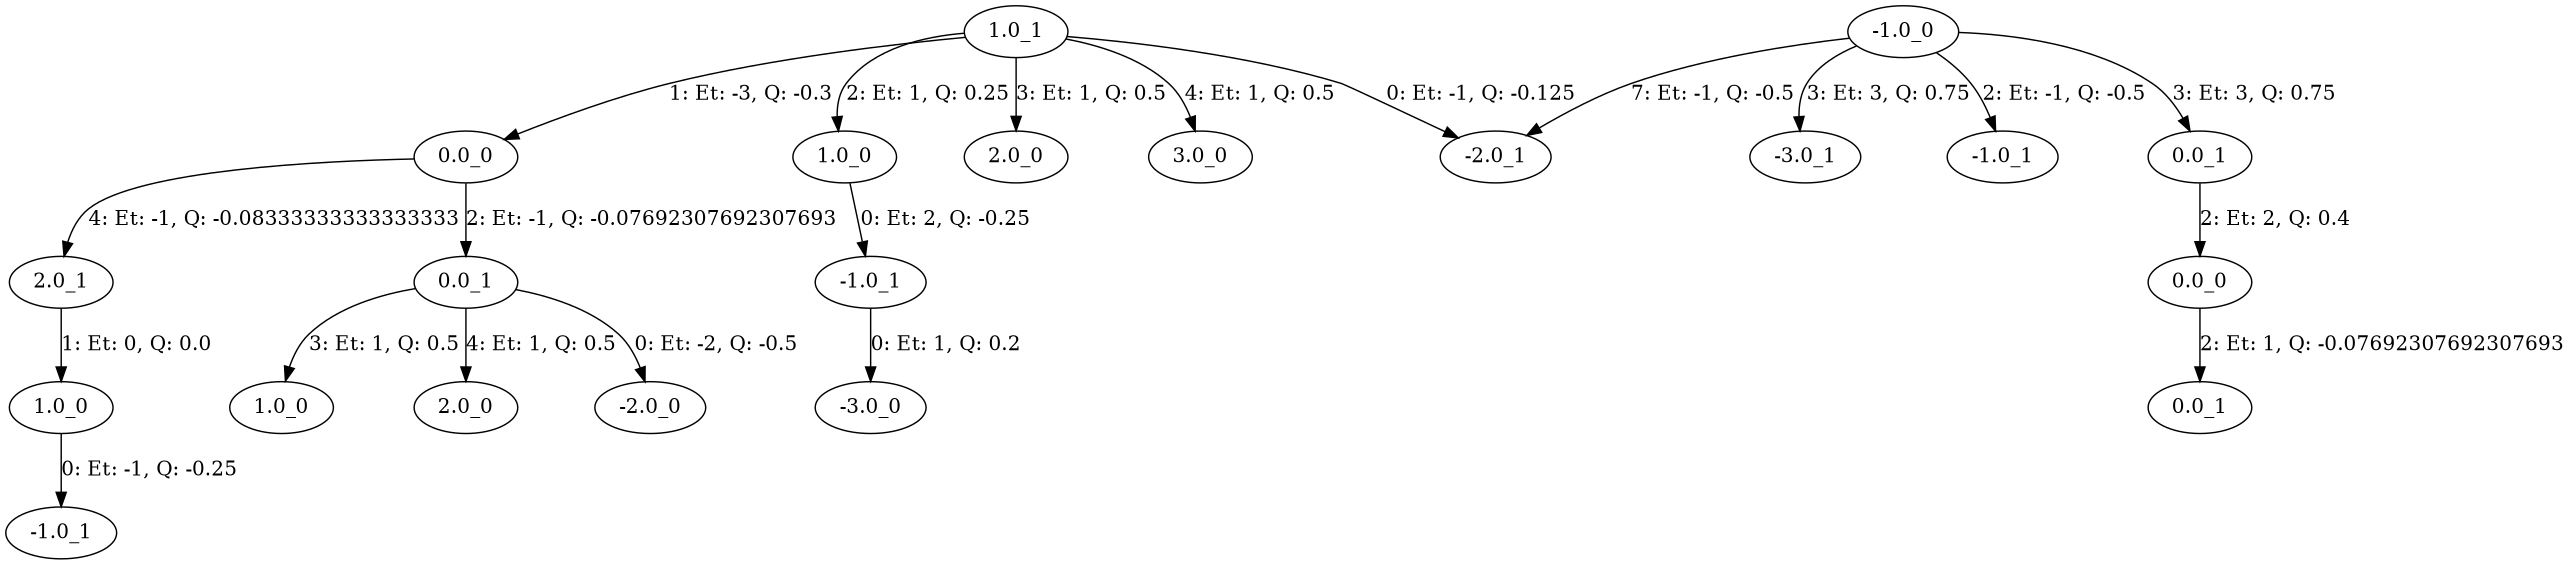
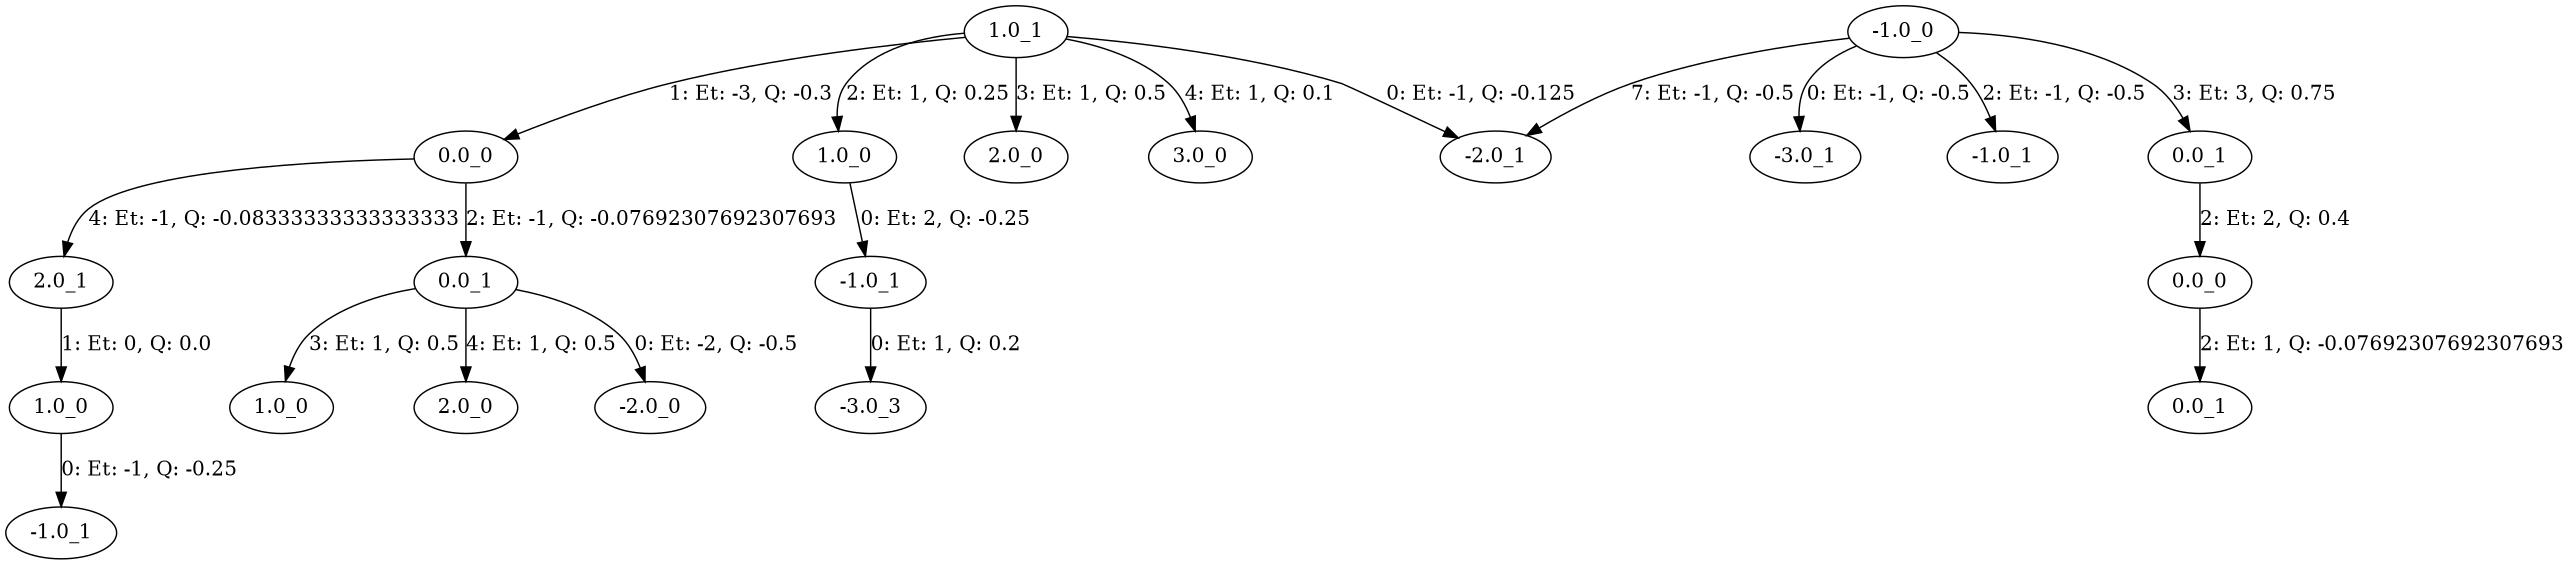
edge "1.0_1" -> "3.0_0": label "4: Et: 1, Q: 0.5" -> "4: Et: 1, Q: 0.1"
edge "-1.0_0" -> "-3.0_1": label "3: Et: 3, Q: 0.75" -> "0: Et: -1, Q: -0.5"
node "-3.0_0": label "-3.0_0" -> "-3.0_3"
